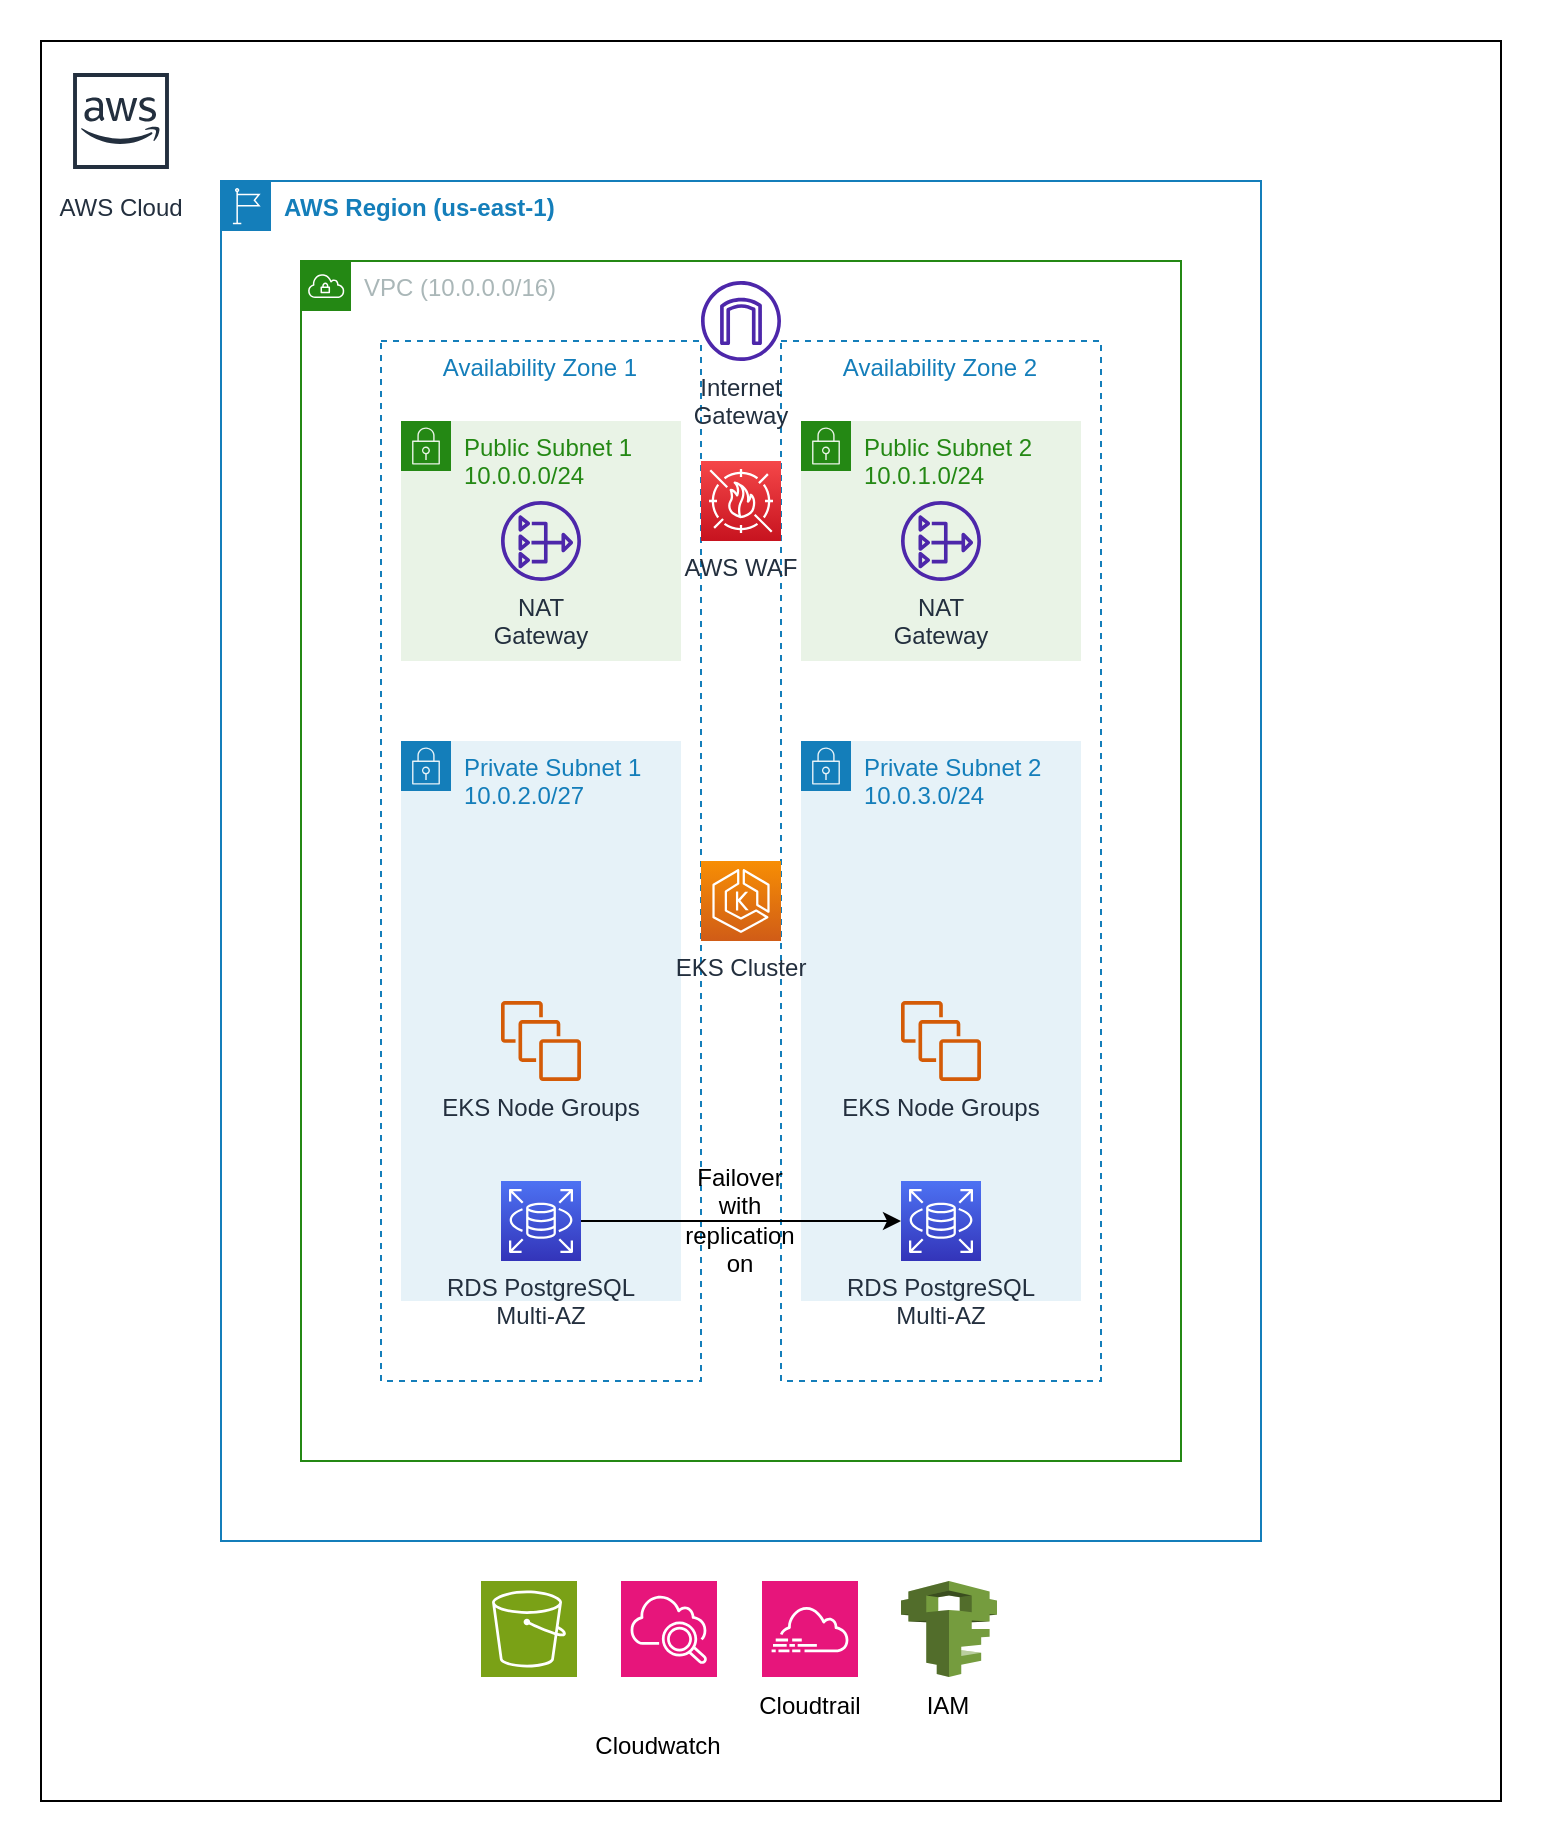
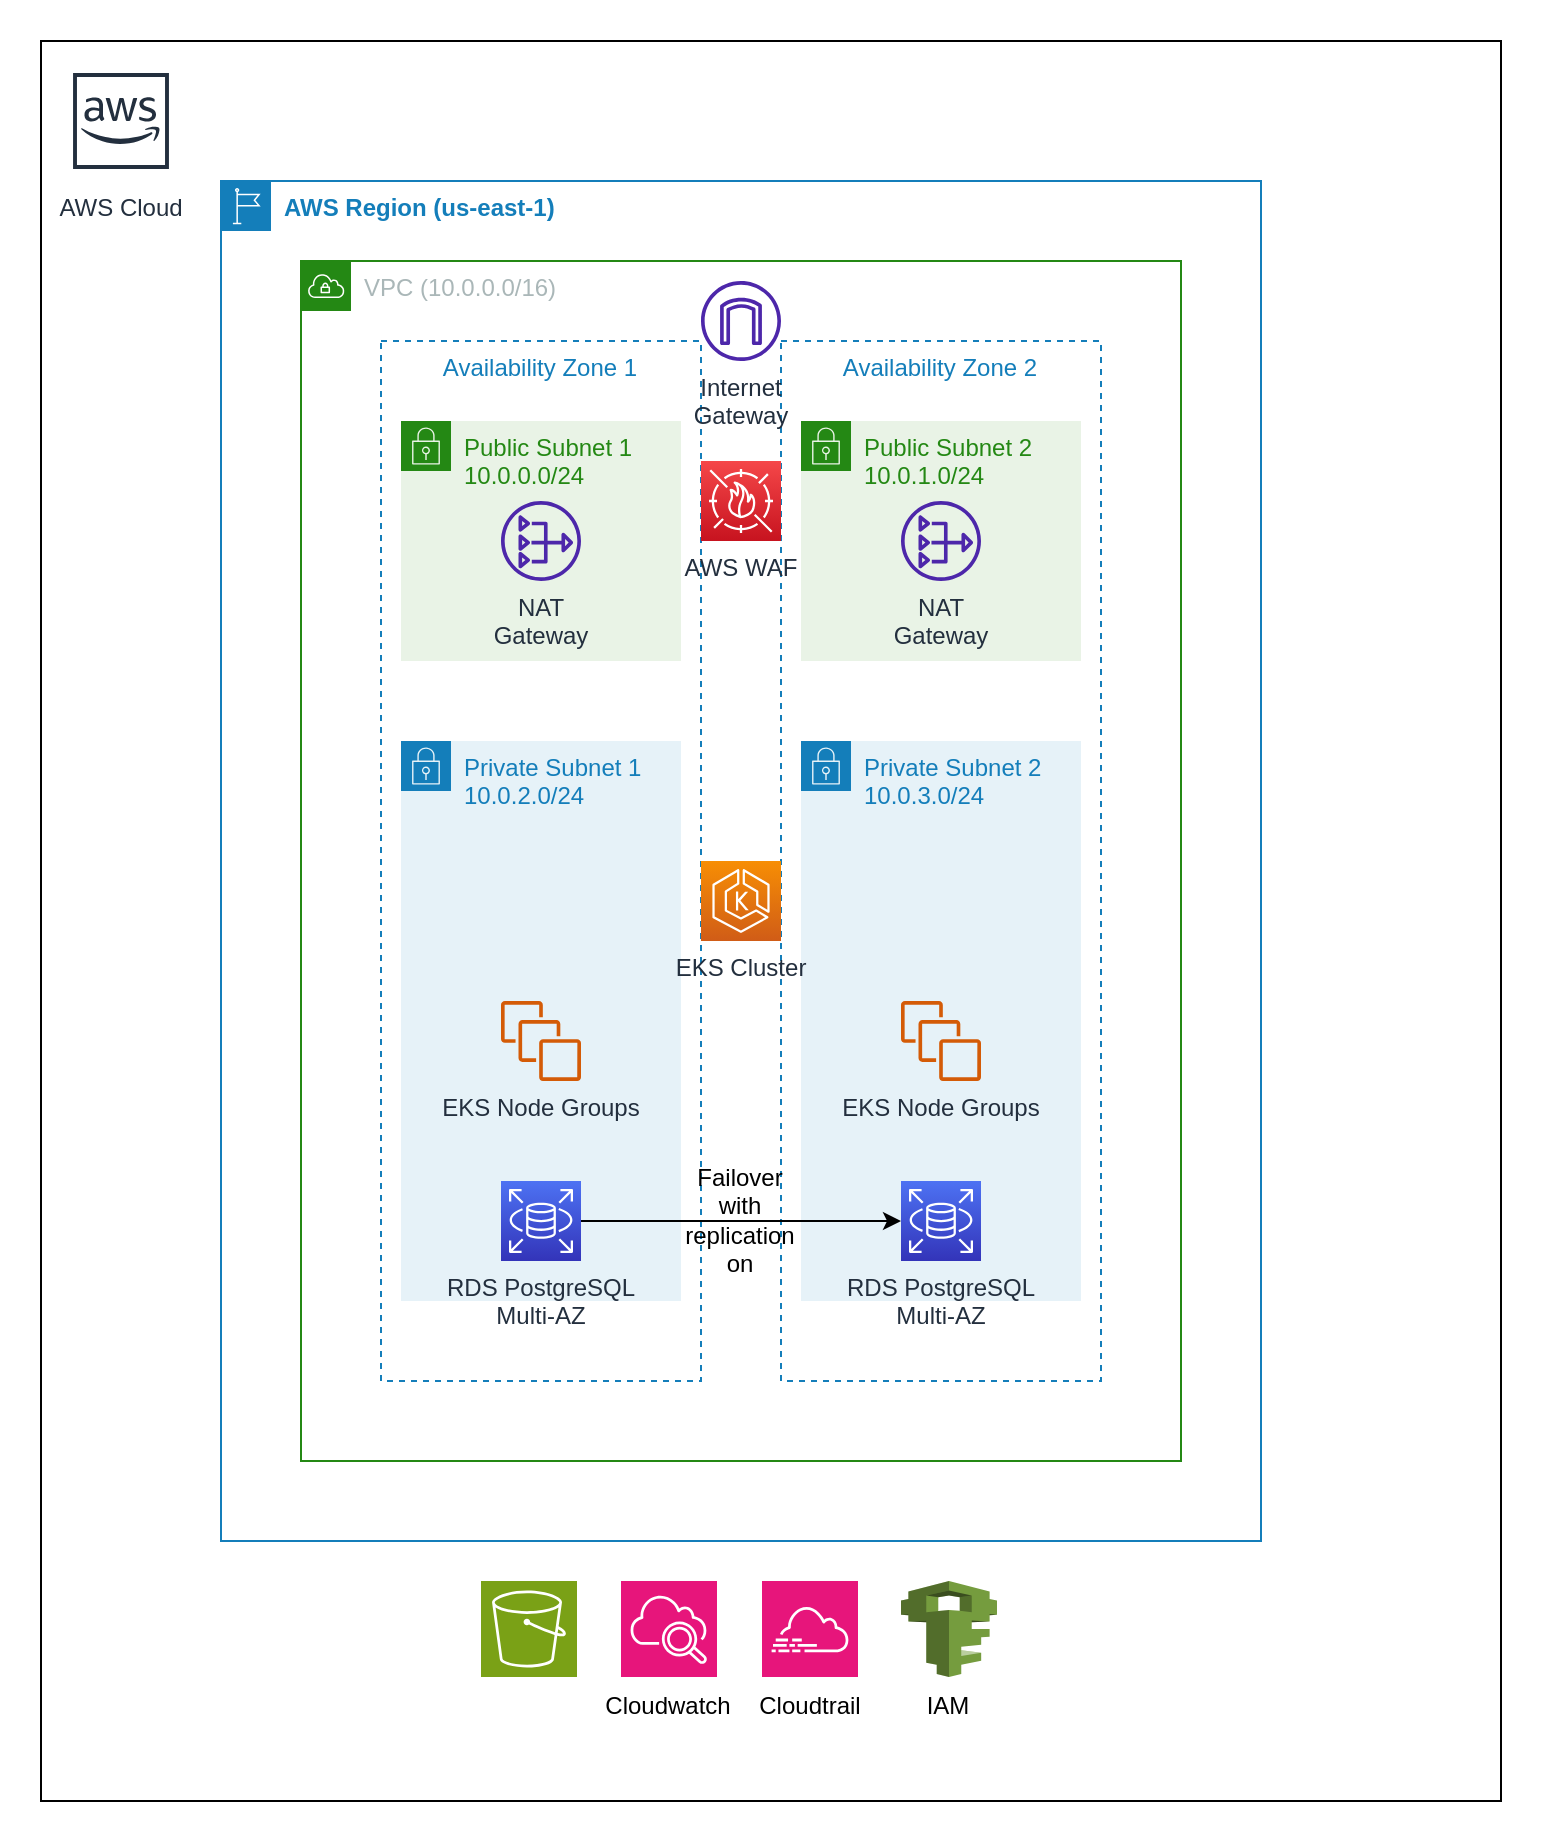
node "Private Subnet 1 10.0.2.0/27": label "Private Subnet 1 10.0.2.0/27" -> "Private Subnet 1 10.0.2.0/24"
node "Cloudwatch": moved (659, 1747) -> (669, 1707)
